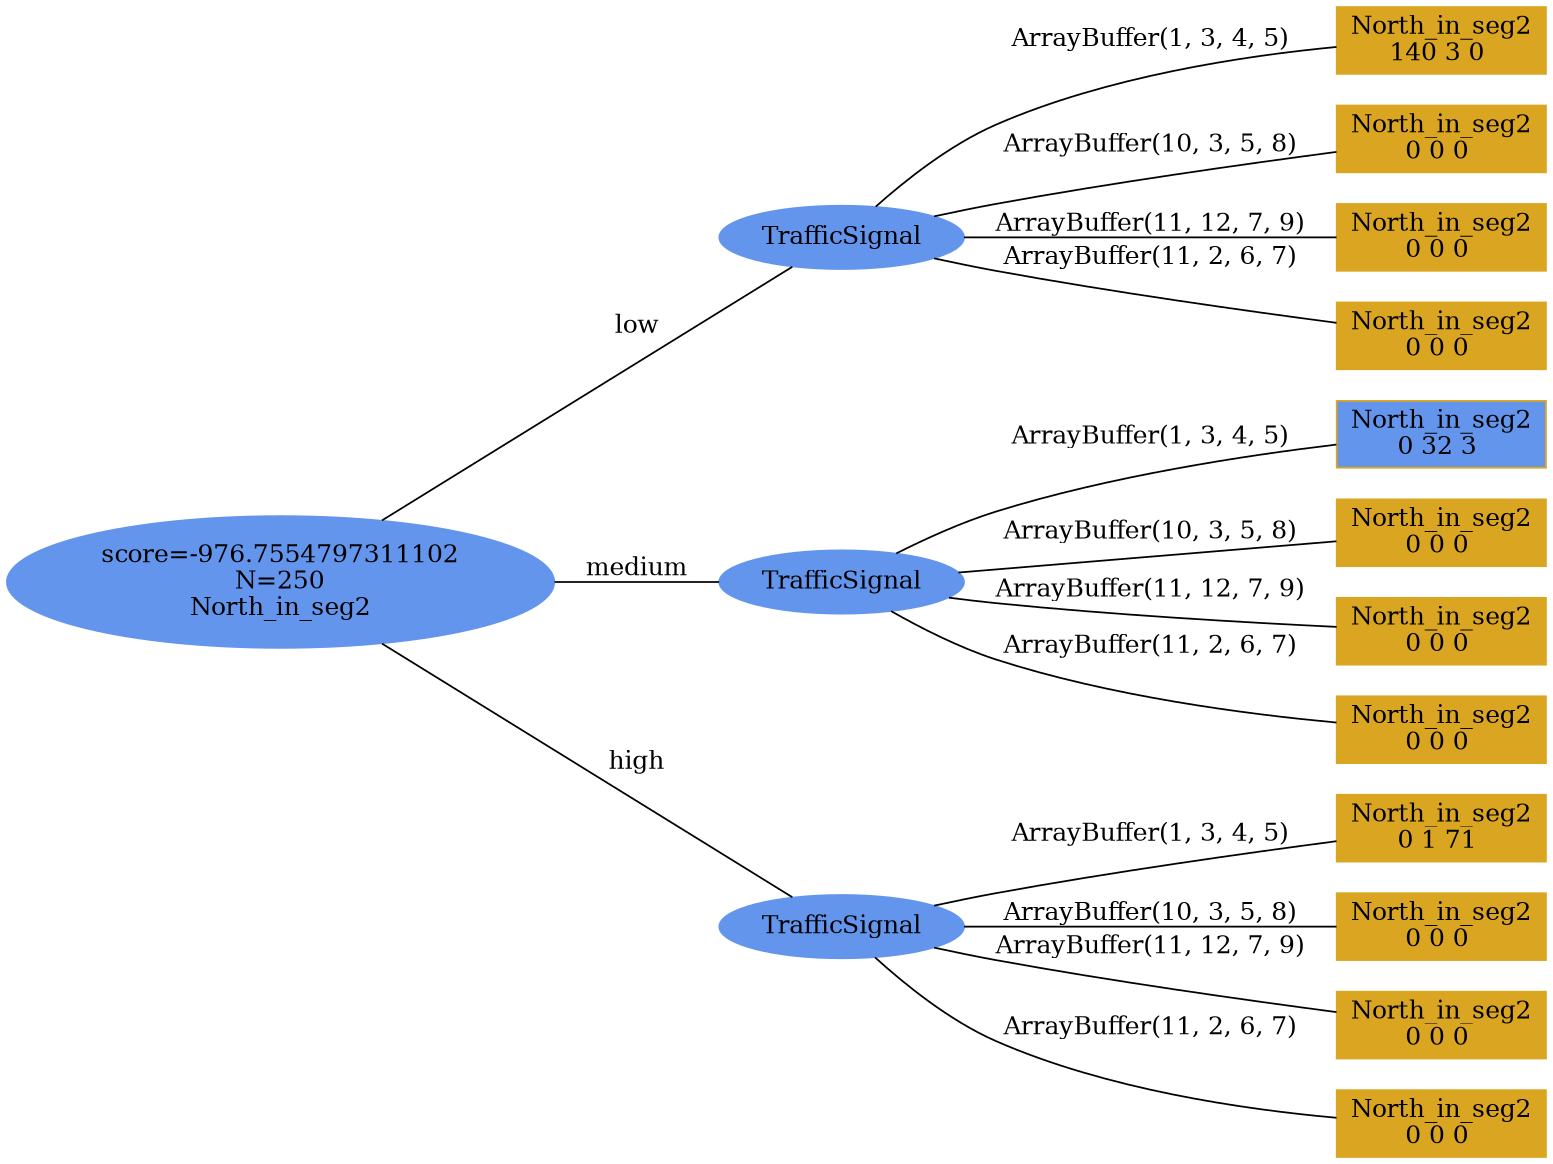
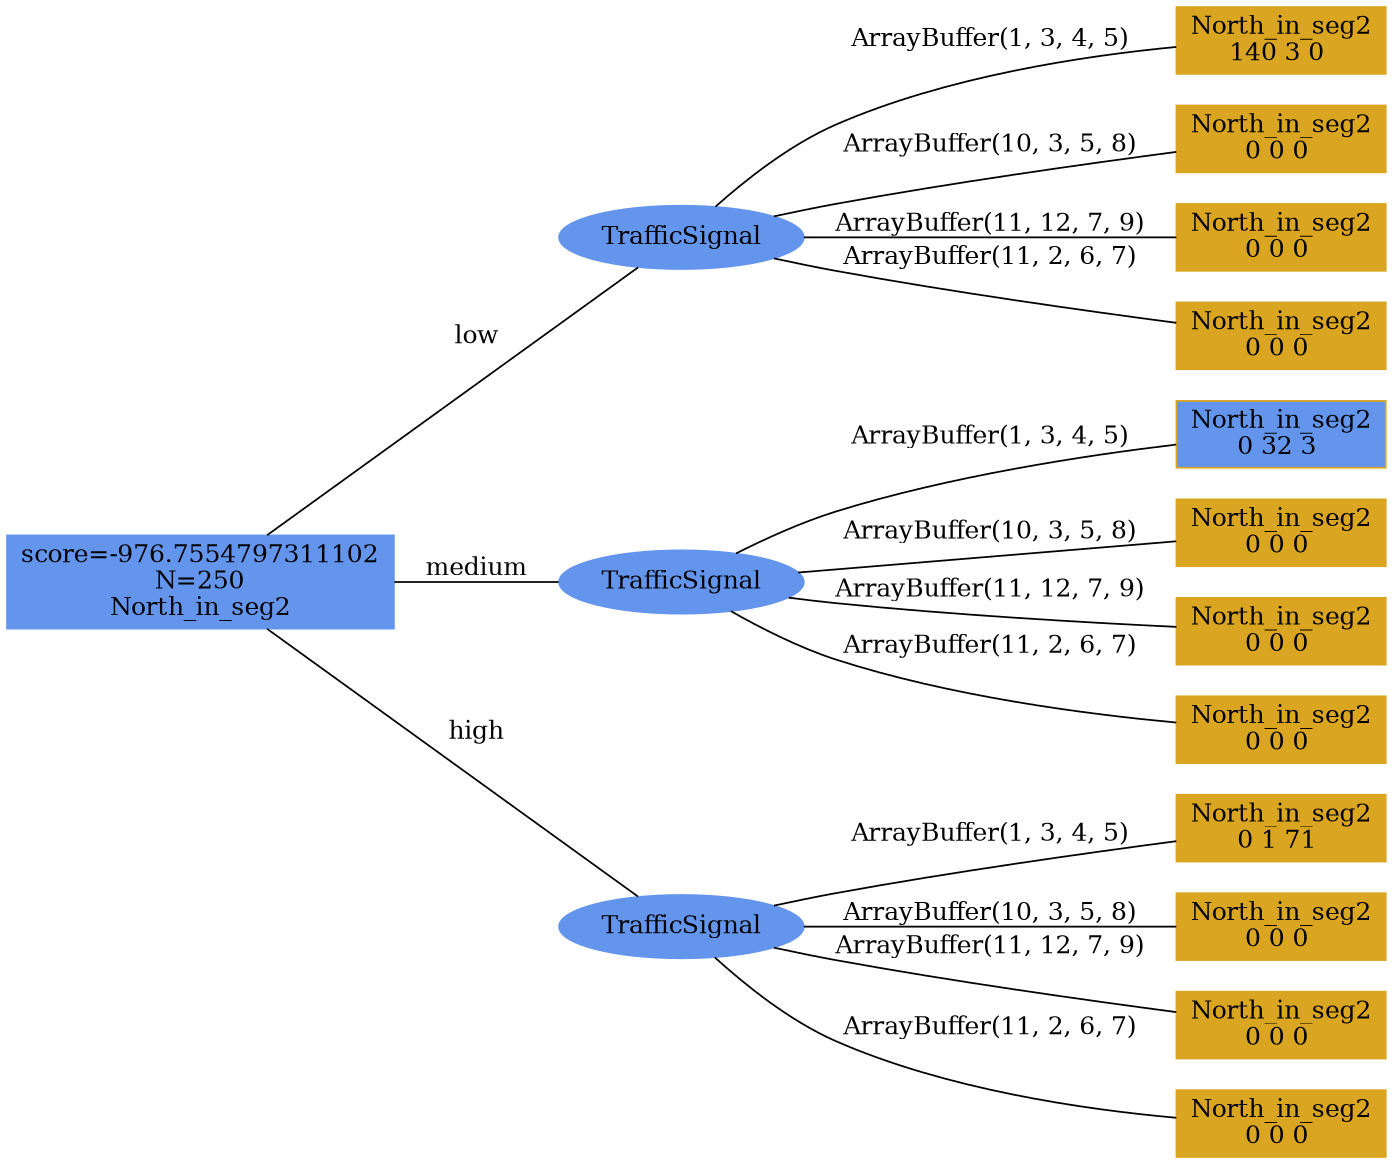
node "score=-976.7554797311102 N=250 North_in_seg2": shape ellipse -> box
